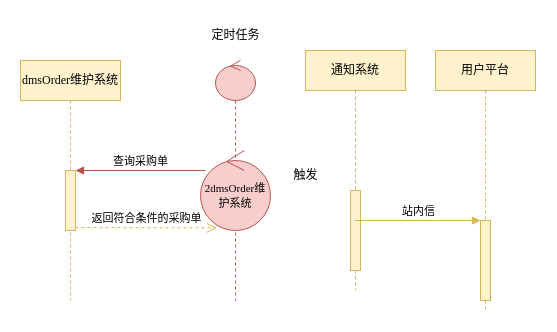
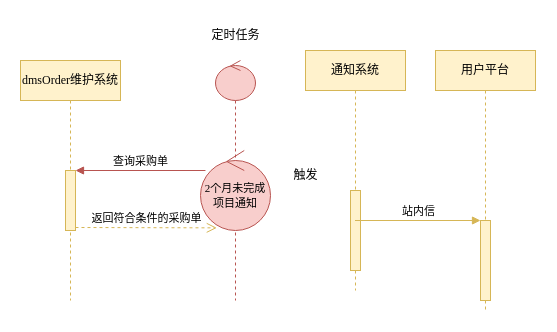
node "2dmsOrder维护系统": label "2dmsOrder维护系统" -> "2个月未完成项目通知"
